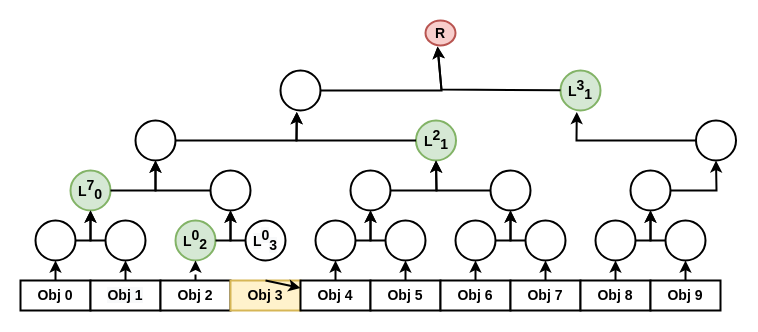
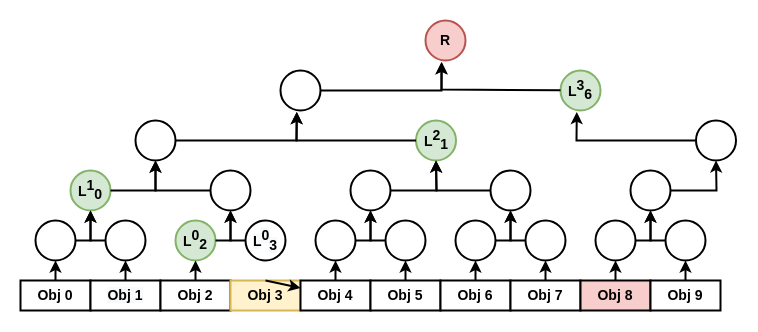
node "R": size 30x25 -> 40x40
node "L31": label "L31" -> "L36"
node "L70": label "L70" -> "L10"
edge "Obj 2" -> "L02": style dashed -> solid
node "Obj 8": fillcolor #ffffff -> #f8cecc
